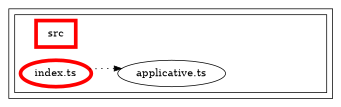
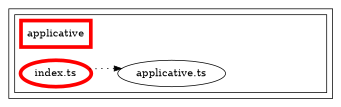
node "src": label "src" -> "applicative"
